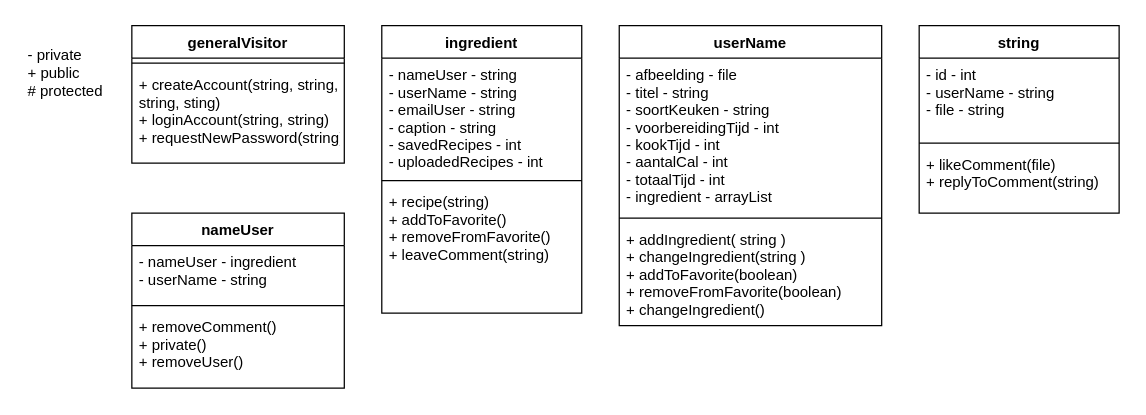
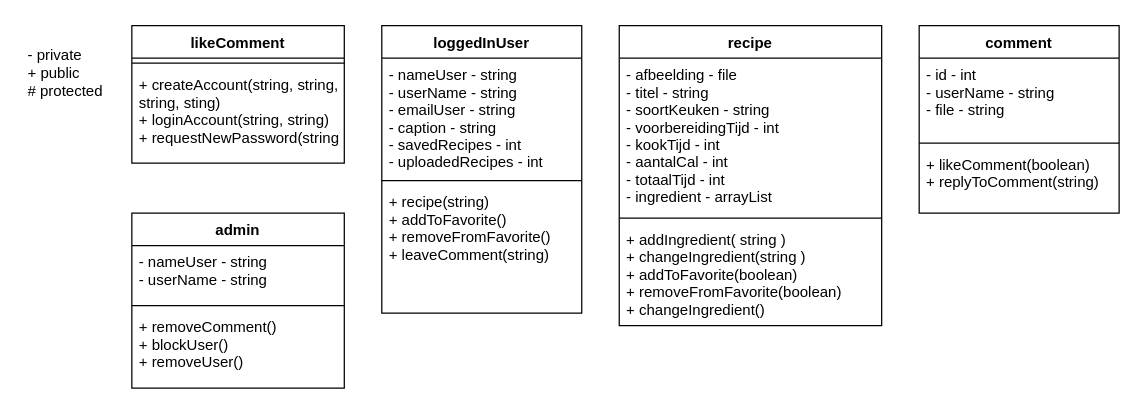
node "generalVisitor": label "generalVisitor" -> "likeComment"
node "ingredient": label "ingredient" -> "loggedInUser"
node "userName": label "userName" -> "recipe"
node "string": label "string" -> "comment"
node "+ likeComment(file) + replyToComment(string)": label "+ likeComment(file) + replyToComment(string)" -> "+ likeComment(boolean) + replyToComment(string)"
node "nameUser": label "nameUser" -> "admin"
node "- nameUser - ingredient - userName - string": label "- nameUser - ingredient - userName - string" -> "- nameUser - string - userName - string"
node "+ removeComment() + private() + removeUser()": label "+ removeComment() + private() + removeUser()" -> "+ removeComment() + blockUser() + removeUser()"
